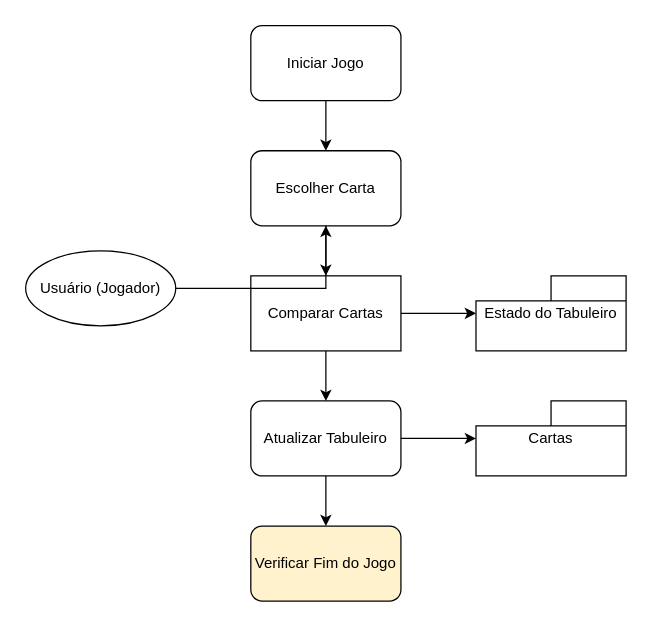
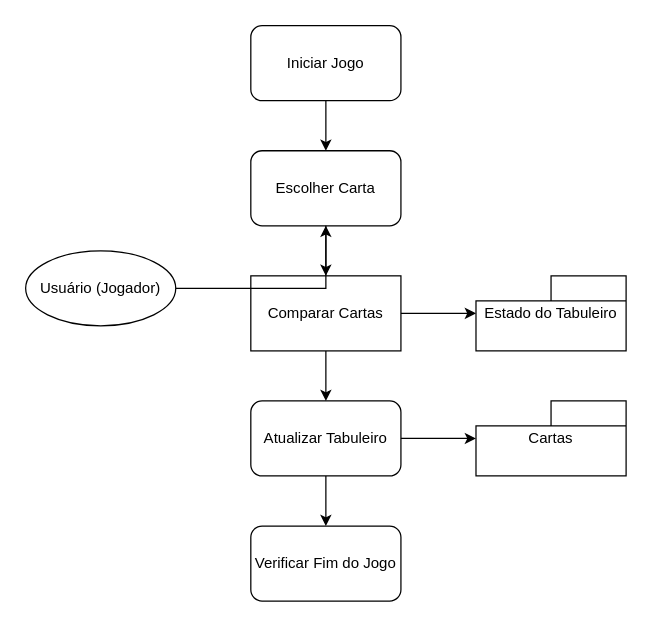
node "Verificar Fim do Jogo": fillcolor #fff2cc -> #ffffff
